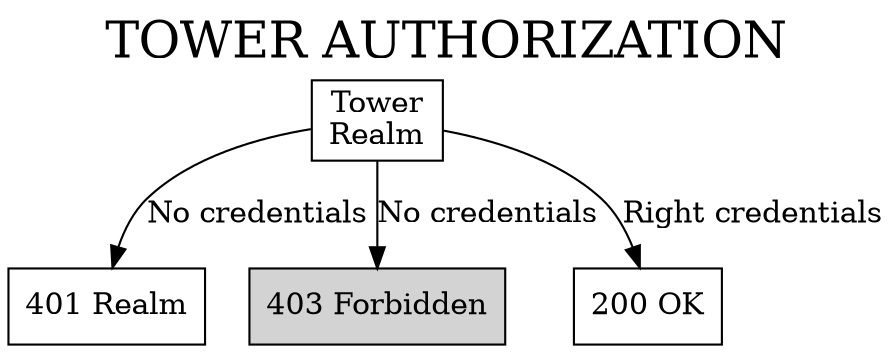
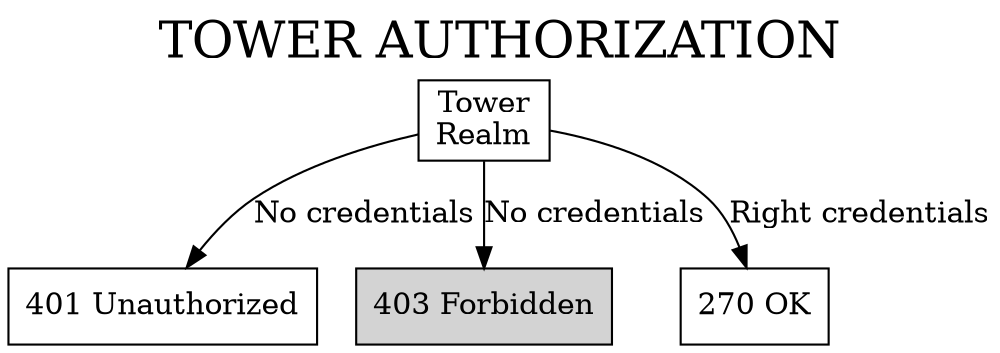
node "401 Realm": label "401 Realm" -> "401 Unauthorized"
node "200 OK": label "200 OK" -> "270 OK"
